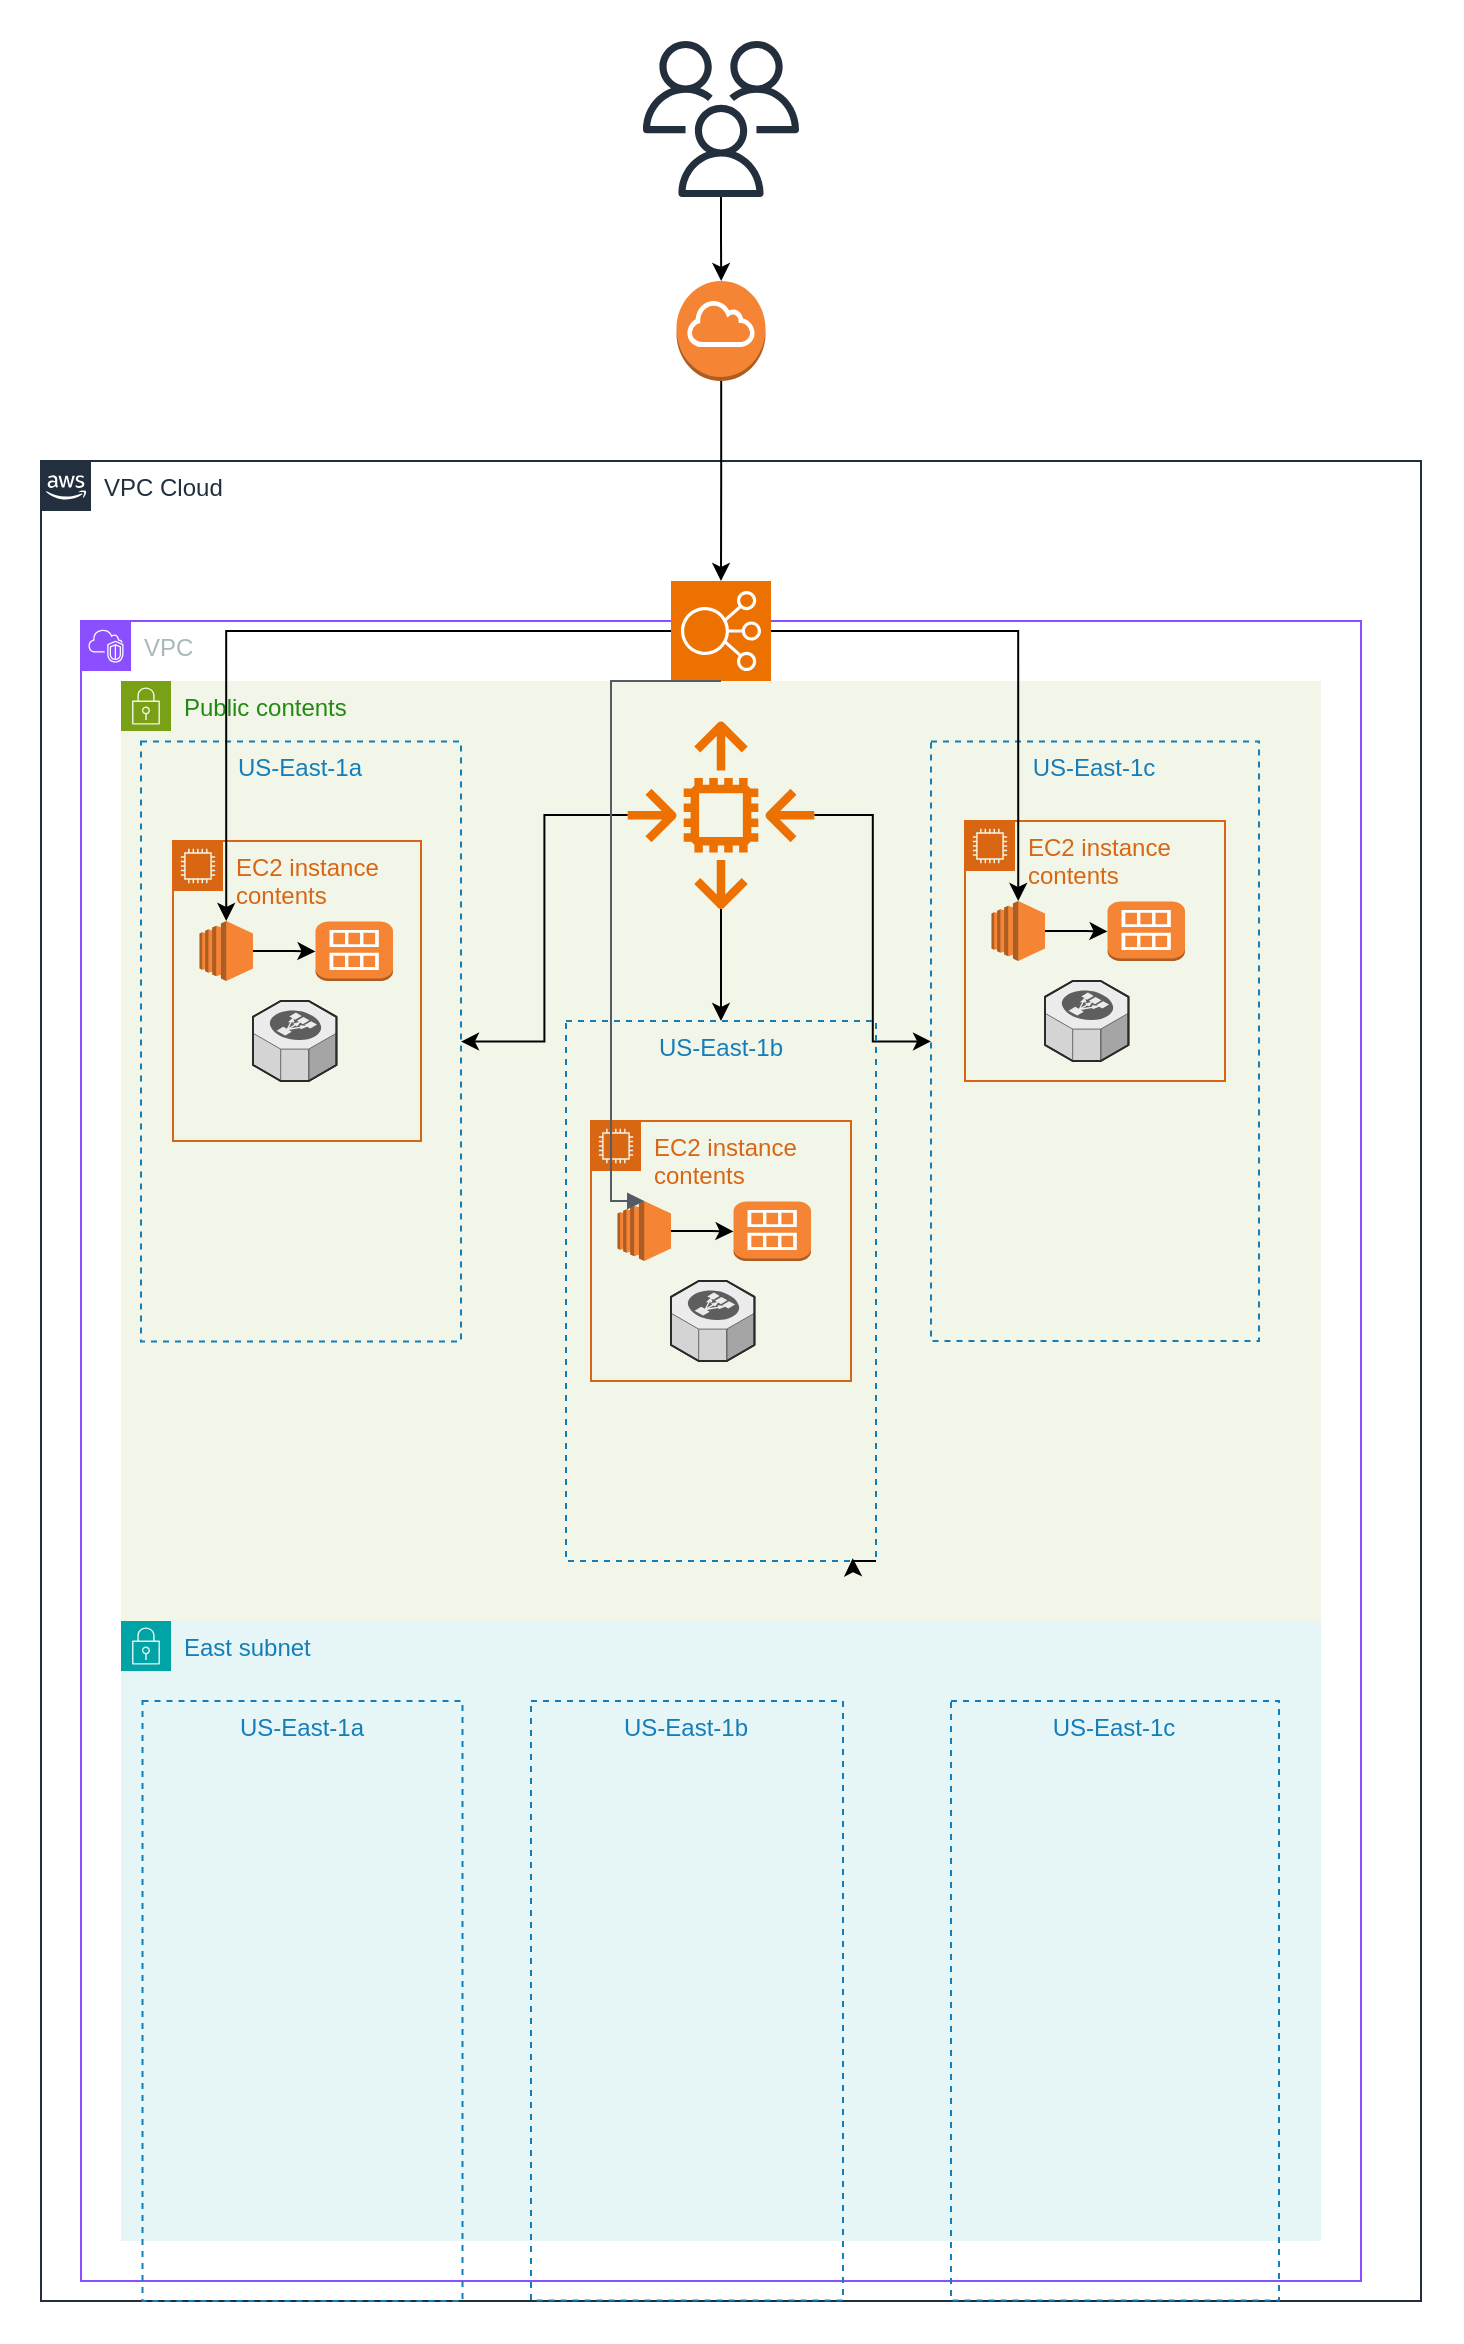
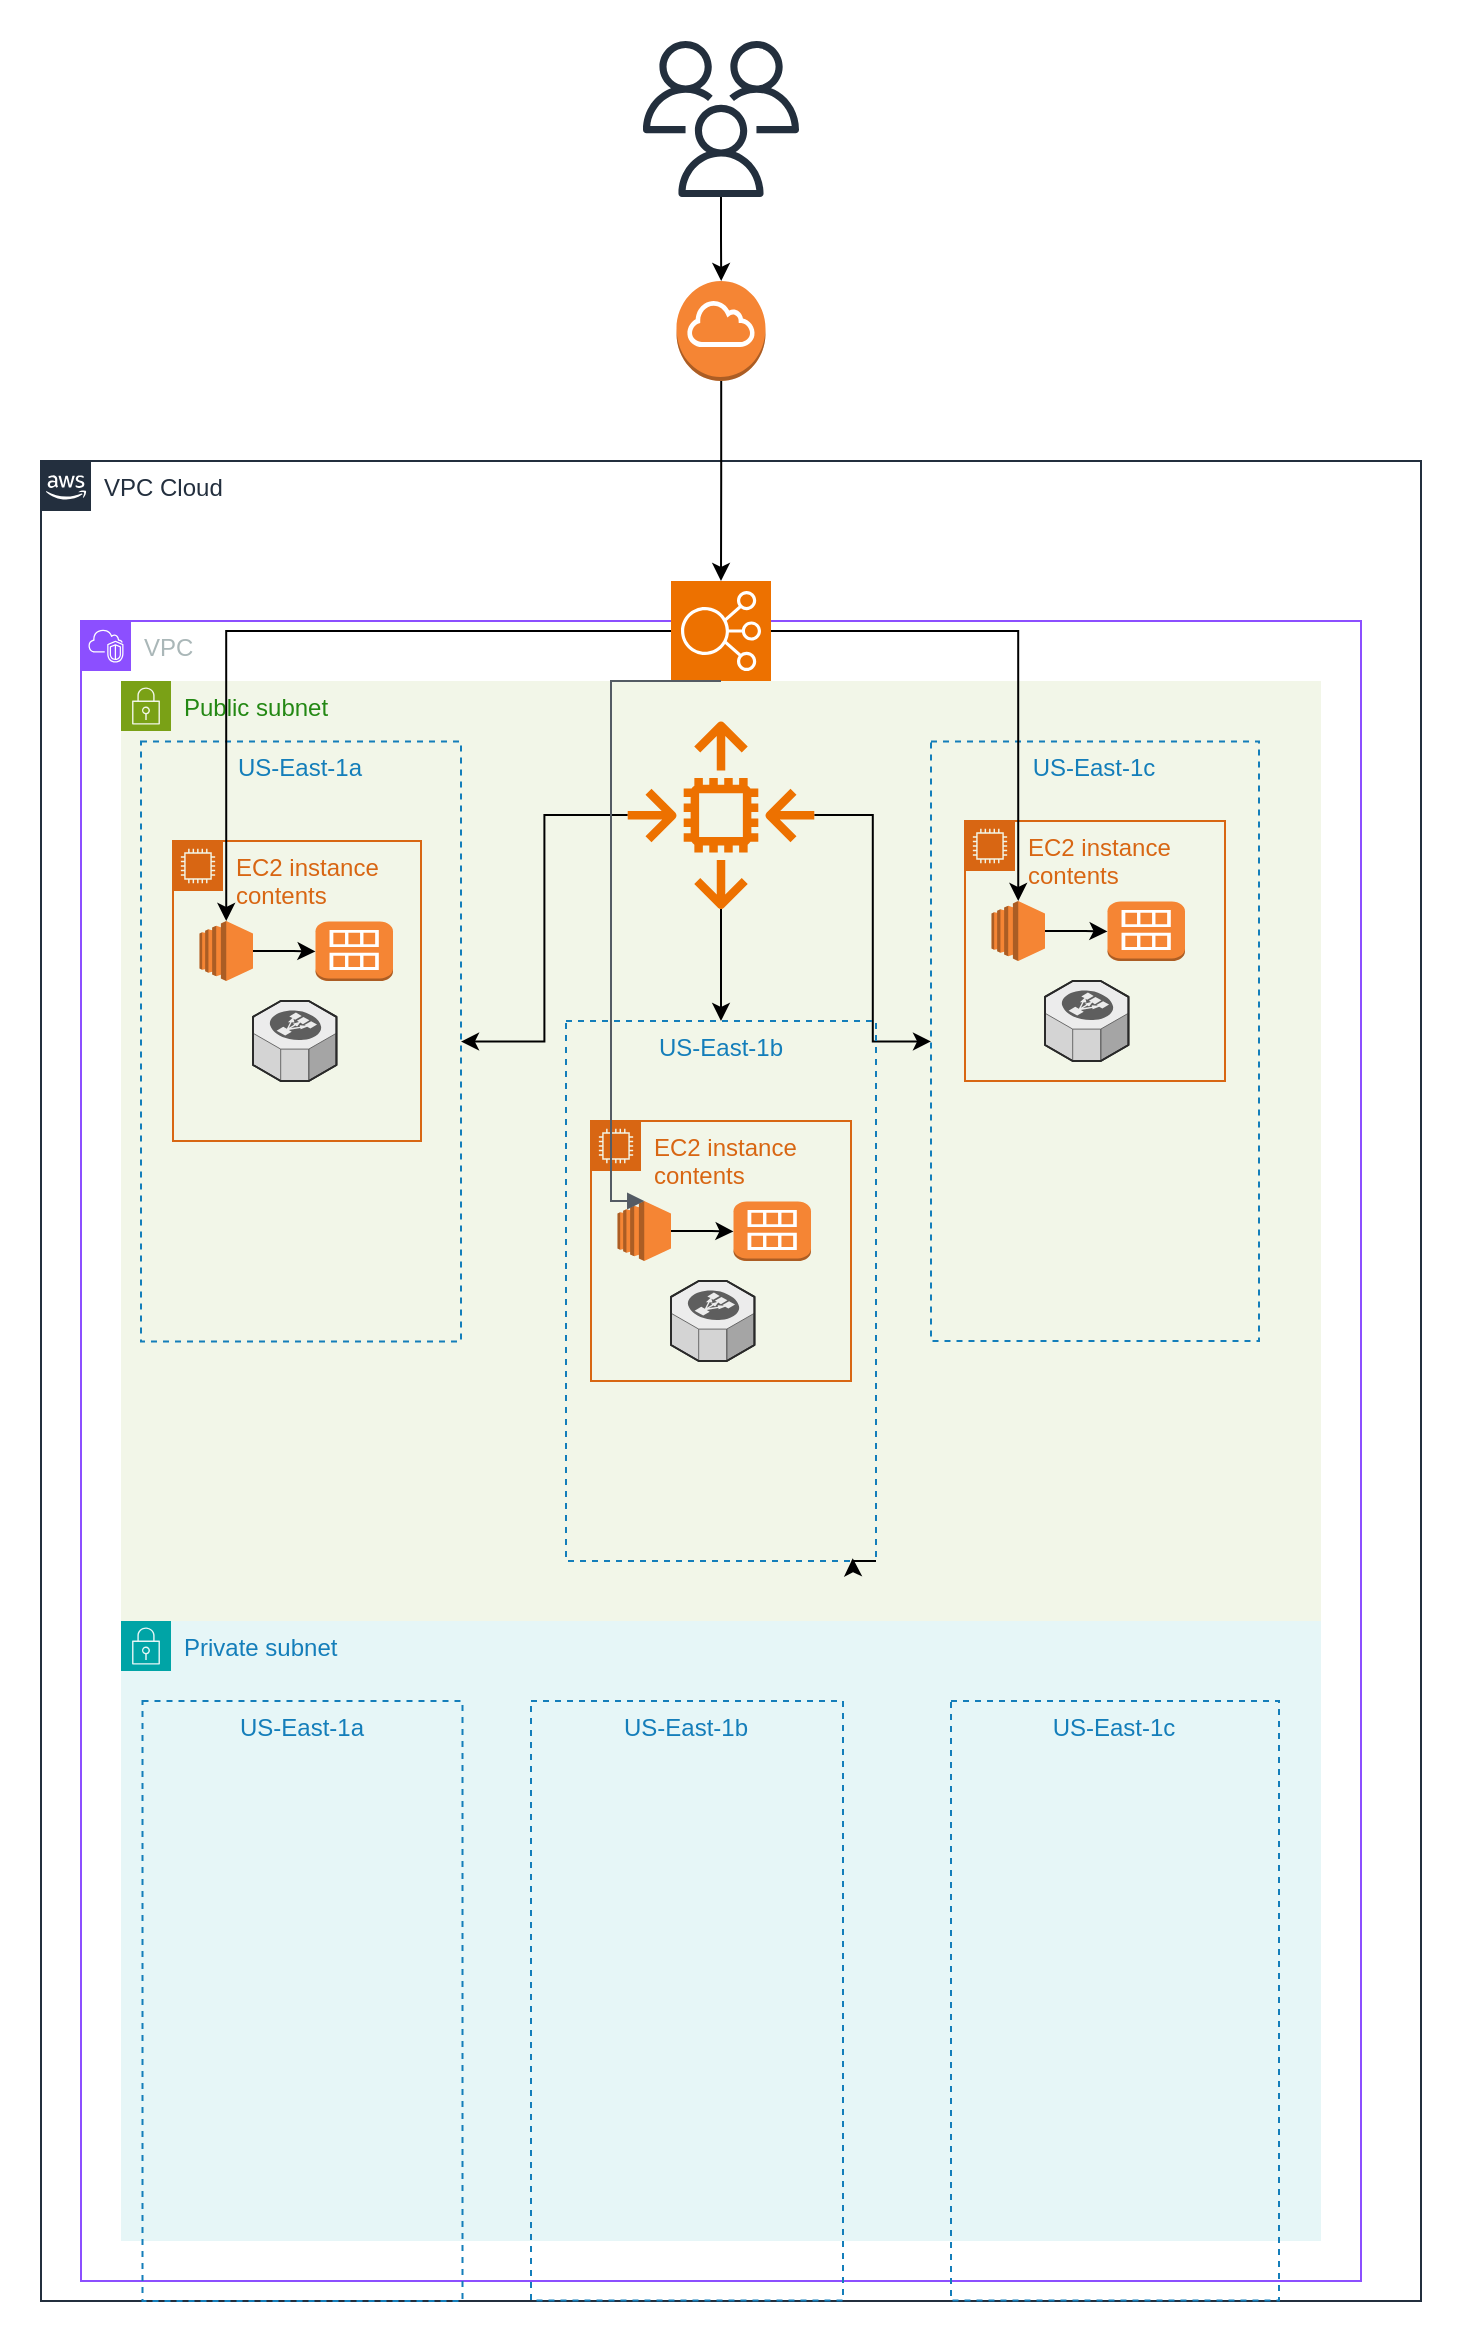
node "Public contents": label "Public contents" -> "Public subnet"
node "East subnet": label "East subnet" -> "Private subnet"
